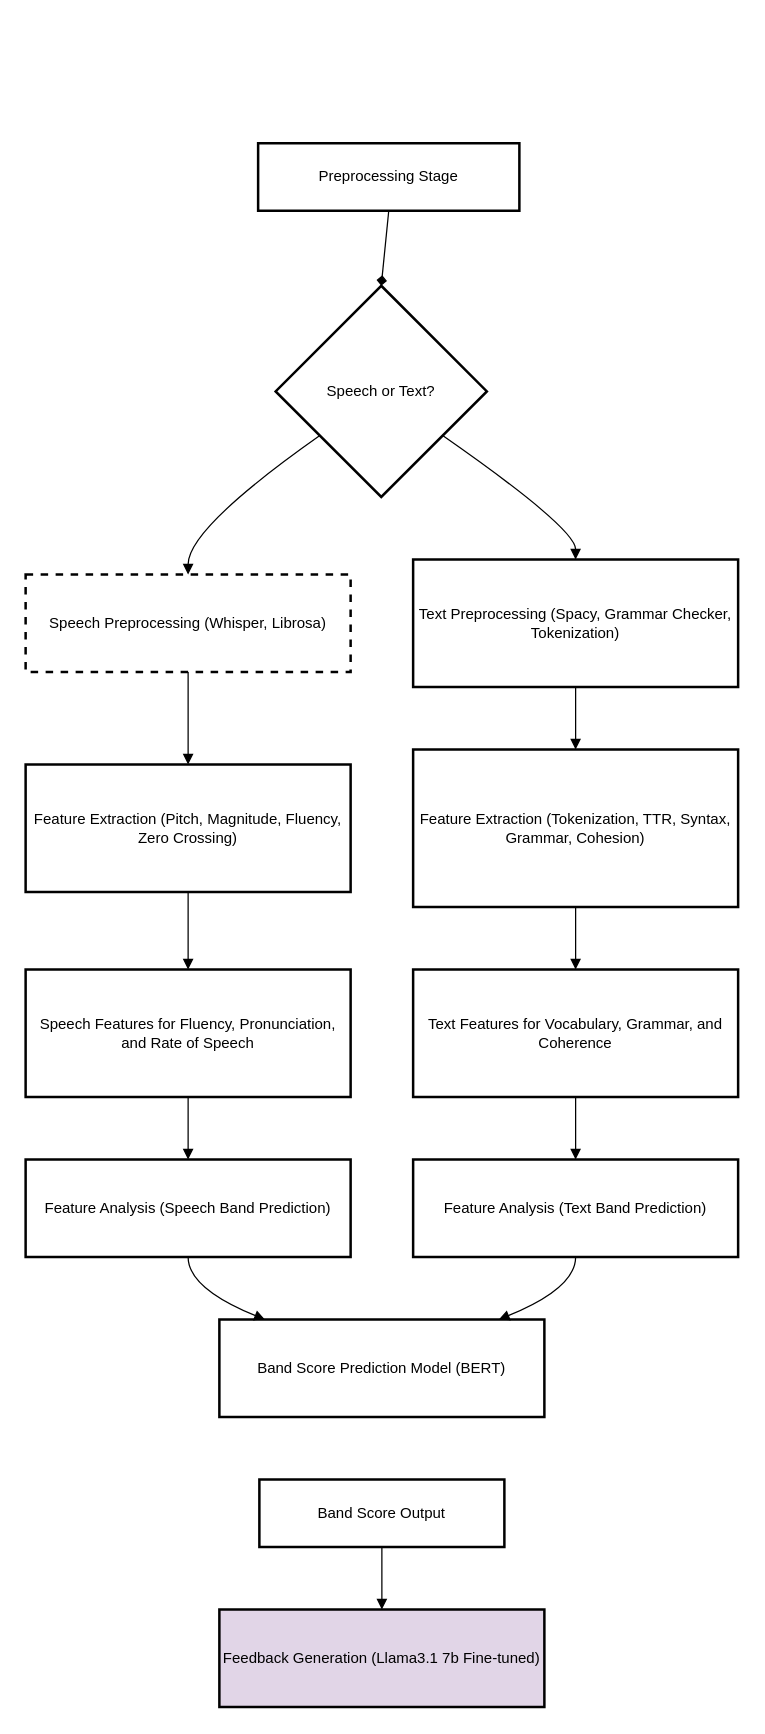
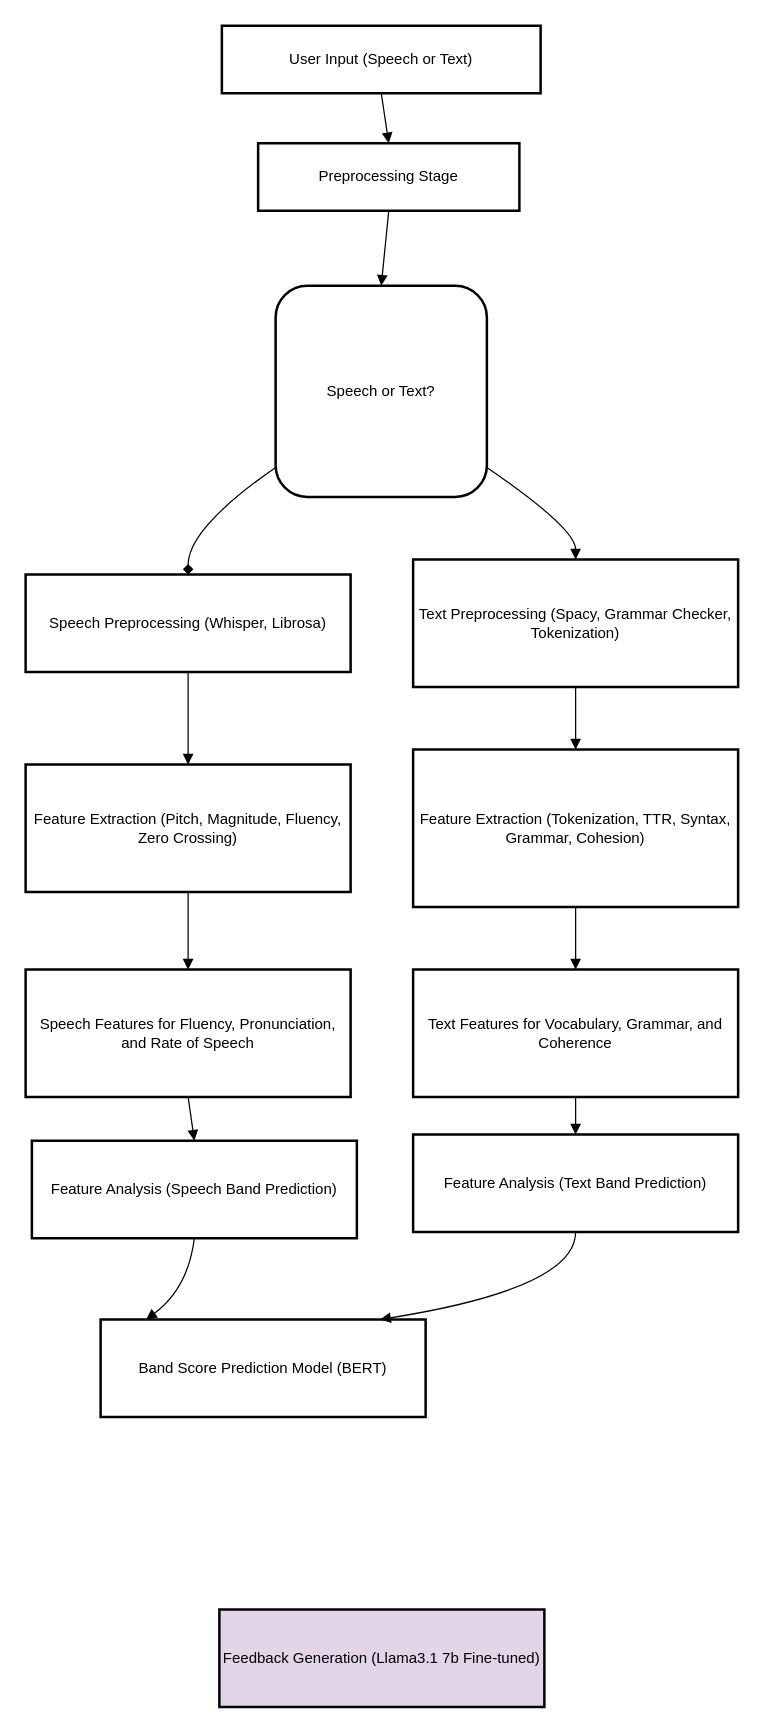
node "User Input (Speech or Text)": added
edge "User Input (Speech or Text)" -> "Preprocessing Stage": added
edge "Preprocessing Stage" -> "Speech or Text?": arrowhead diamond -> block
node "Speech or Text?": shape diamond -> rounded rectangle
edge "Speech or Text?" -> "Speech Preprocessing (Whisper, Librosa)": arrowhead block -> diamond
node "Speech Preprocessing (Whisper, Librosa)": style dashed -> solid
node "Feature Analysis (Speech Band Prediction)": moved (188, 1208) -> (194, 1189)
node "Feature Analysis (Text Band Prediction)": moved (576, 1208) -> (576, 1183)
node "Band Score Prediction Model (BERT)": moved (382, 1368) -> (263, 1368)
node "Band Score Output": removed
edge "Band Score Output" -> "Feedback Generation (Llama3.1 7b Fine-tuned)": removed
